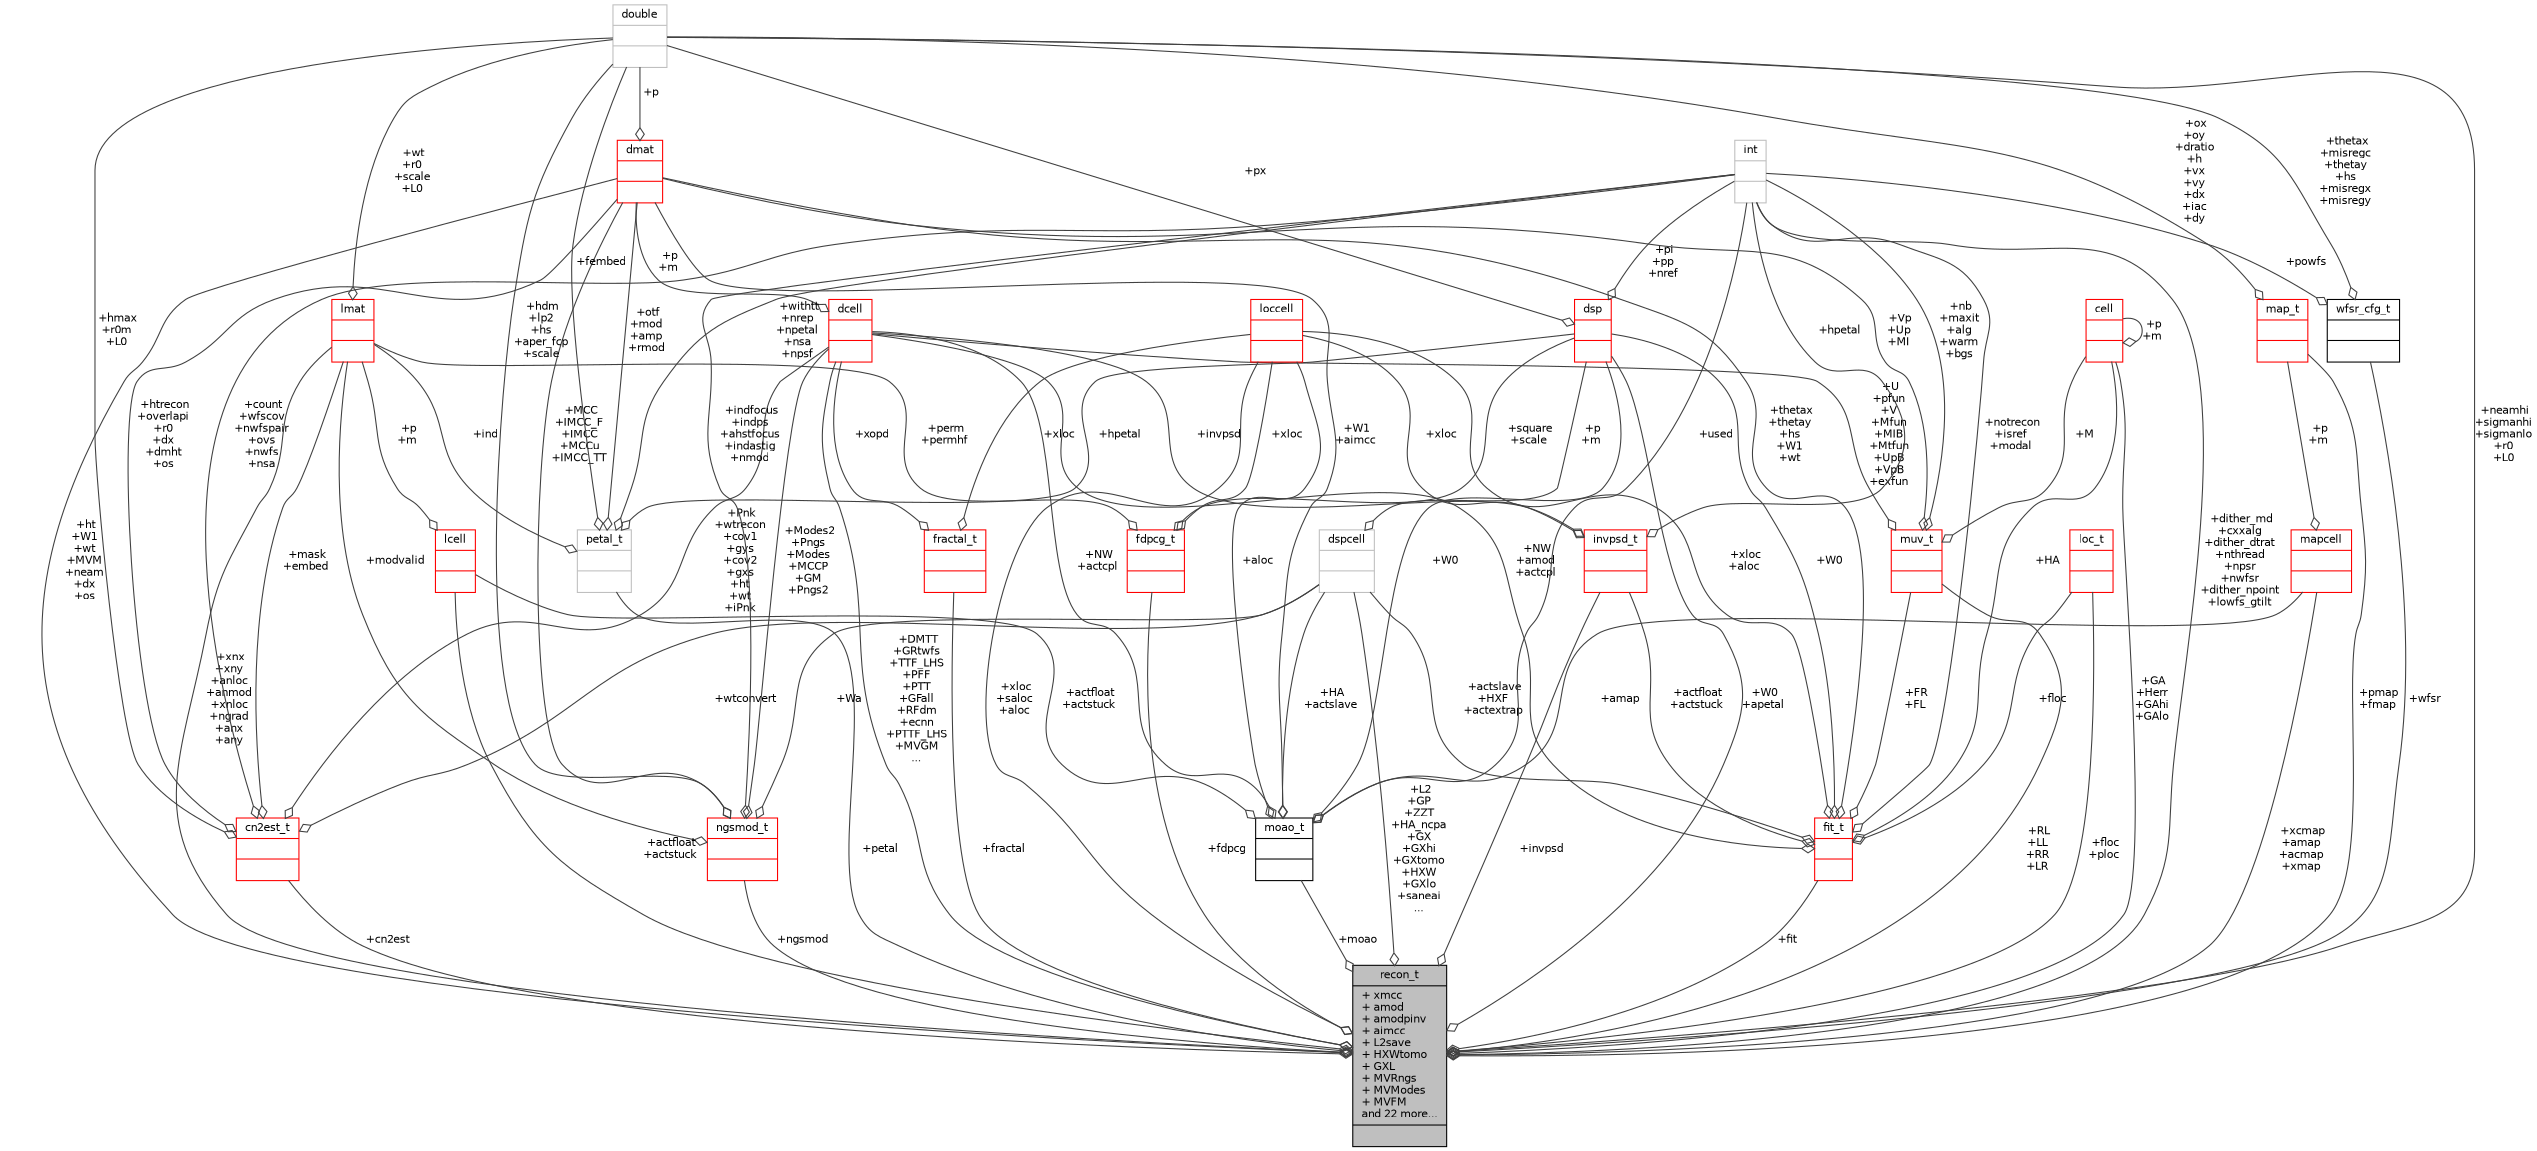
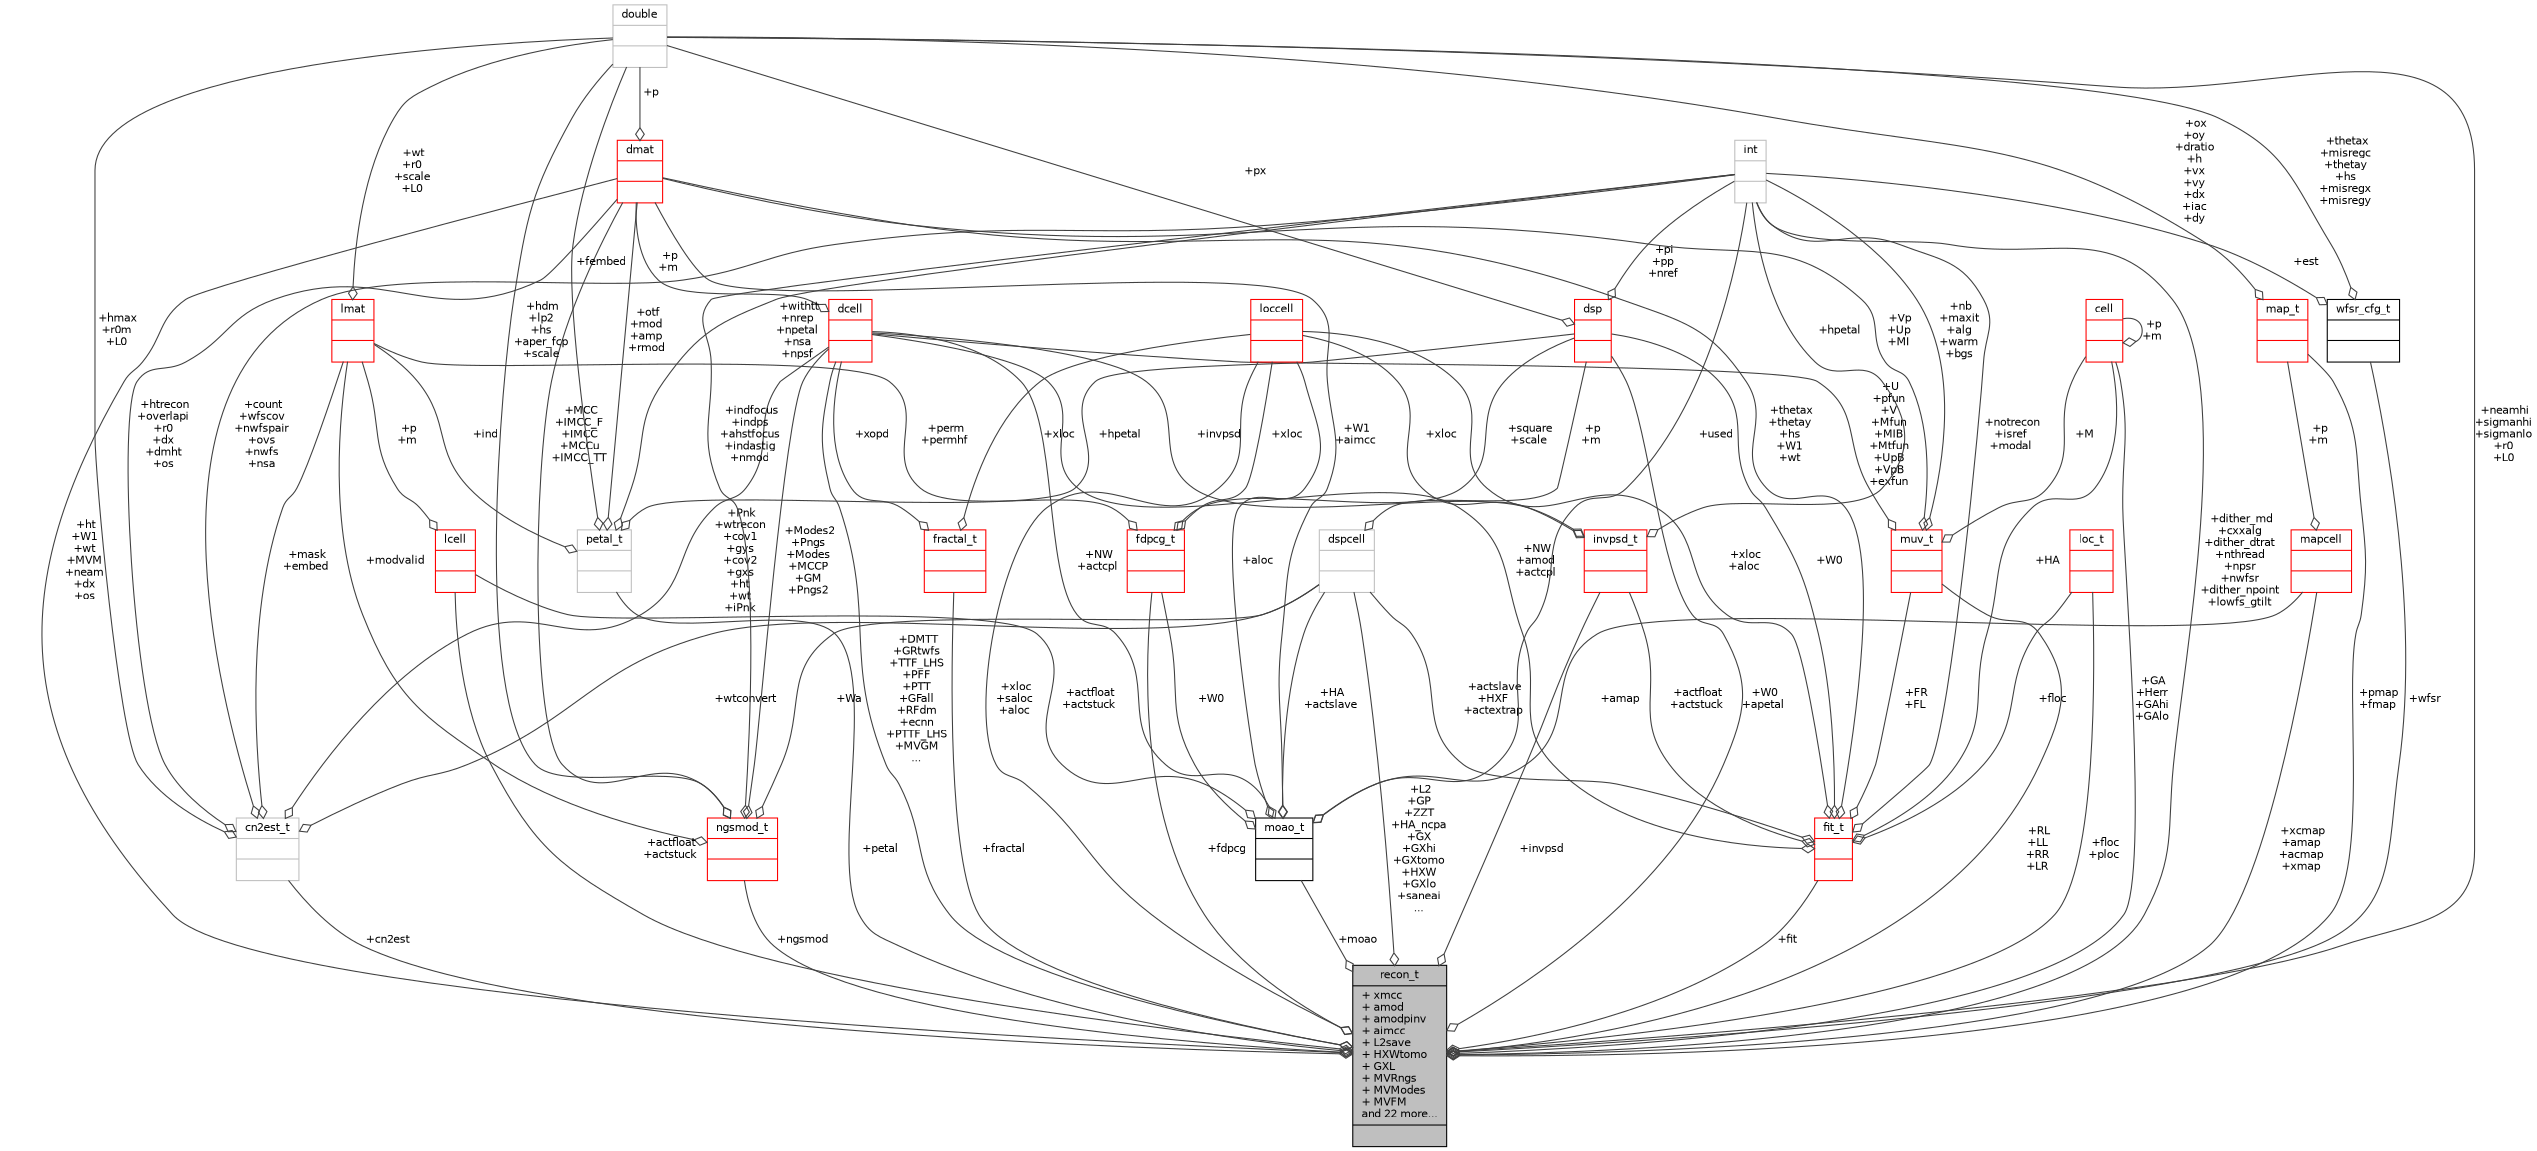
edge "int" -> "wfsr_cfg_t": label " +powfs" -> " +est"
edge "dsp" -> "moao_t": now "fdpcg_t" -> "moao_t"
node "cn2est_t": color red -> grey75
edge "lmat" -> "recon_t": removed, label "+xnx +xny +anloc +anmod +xnloc +ngrad +anx +any"
